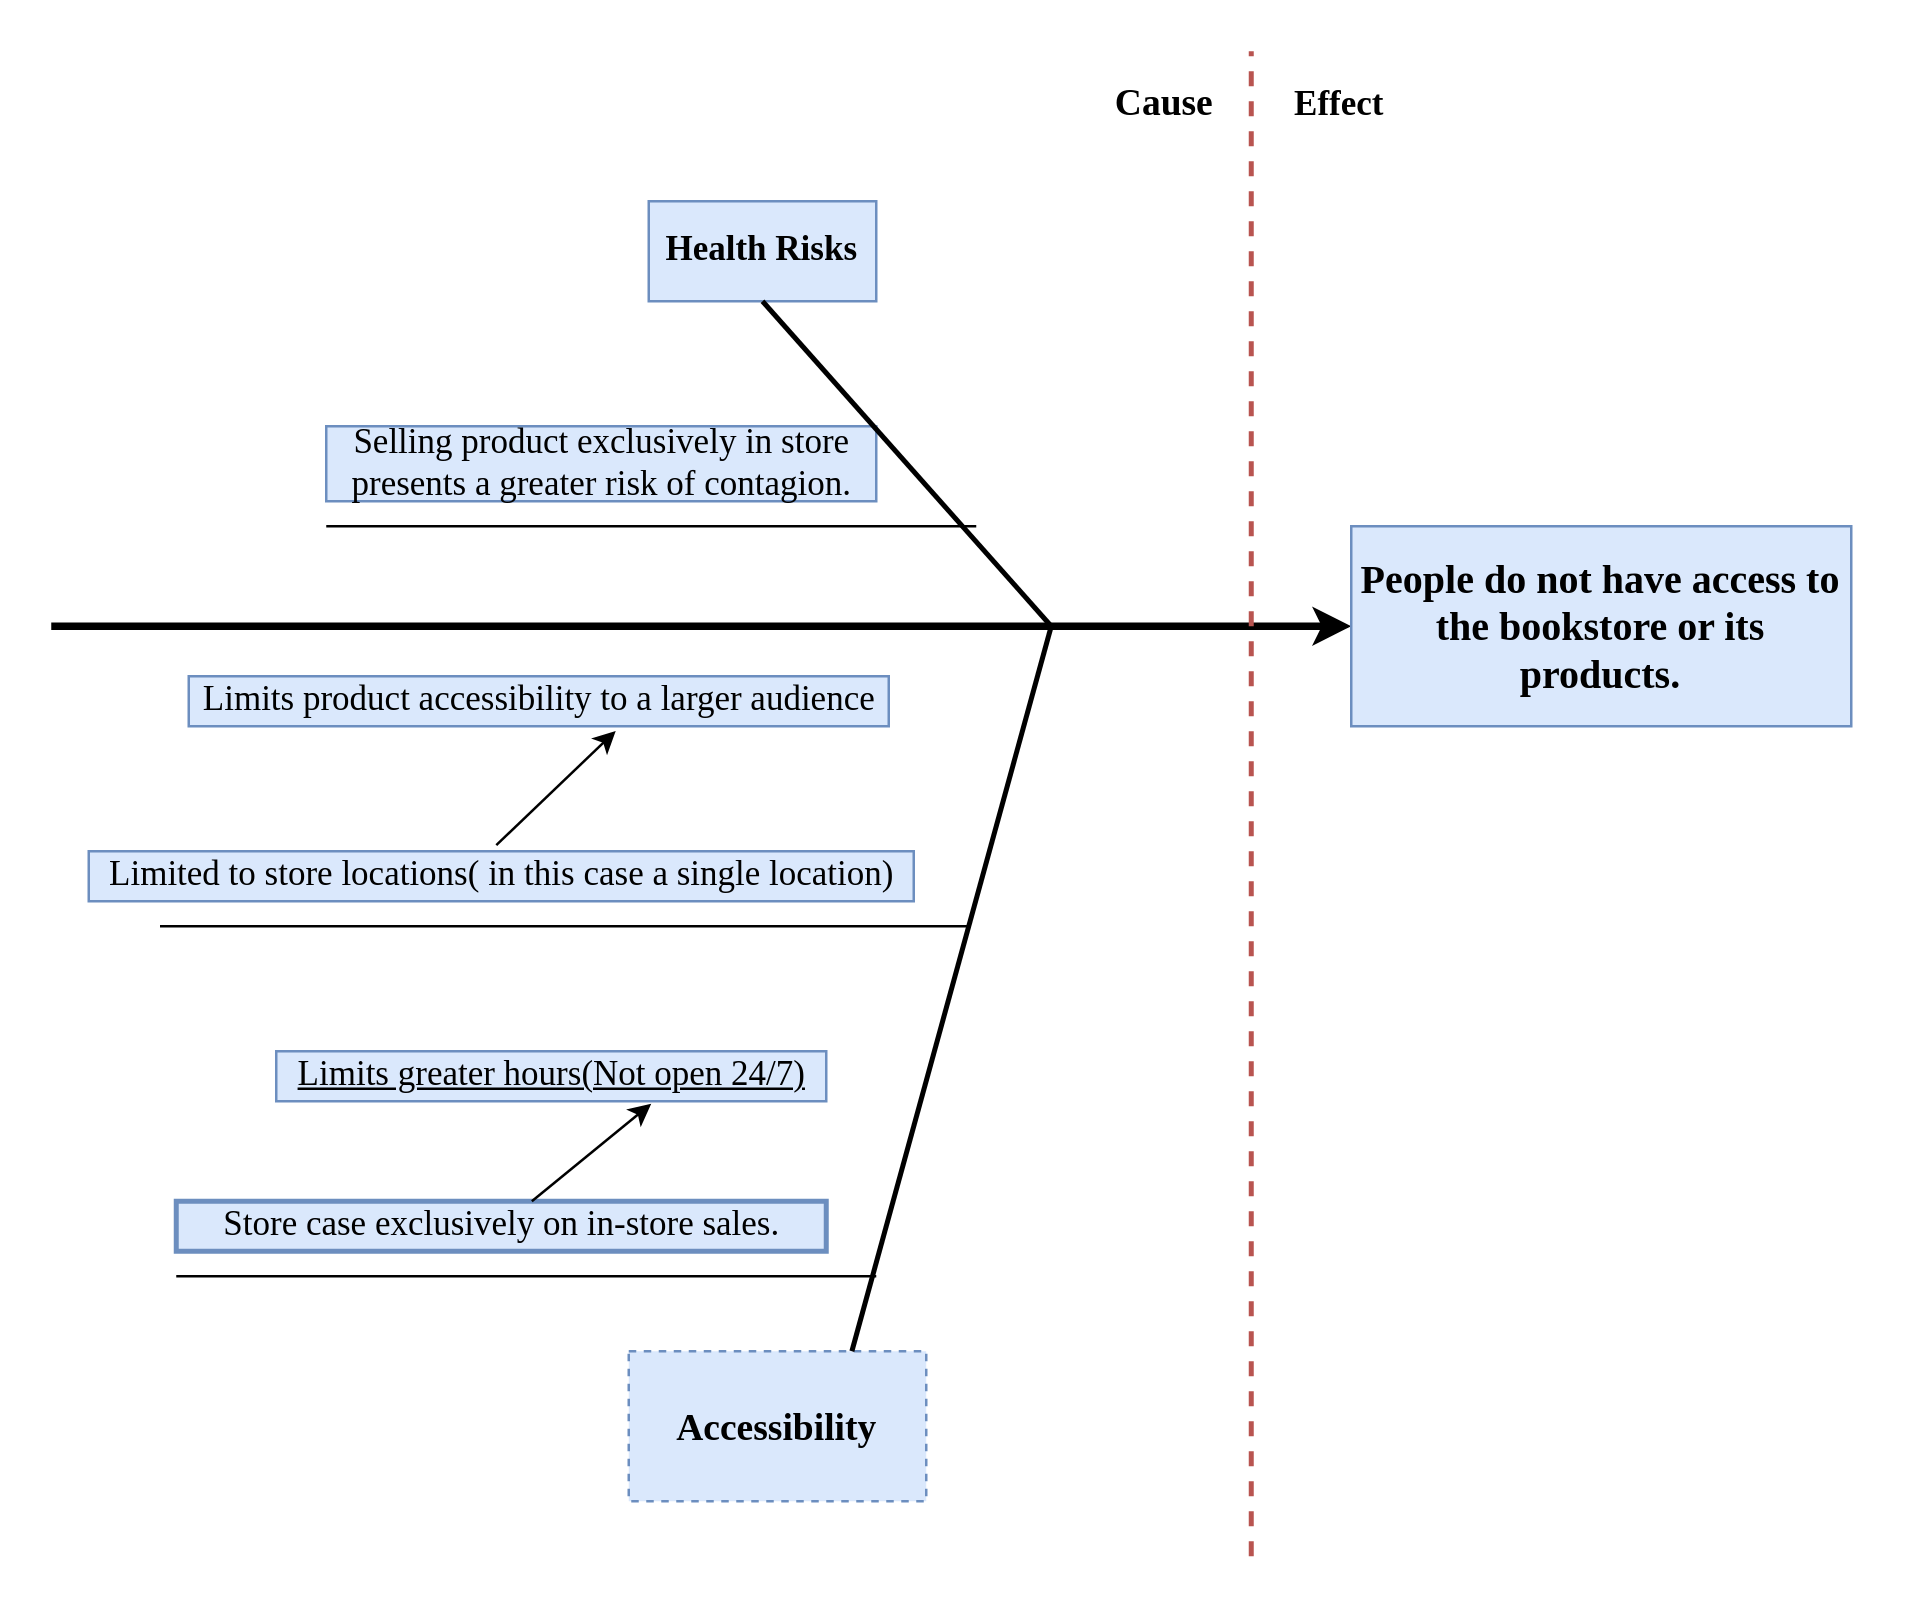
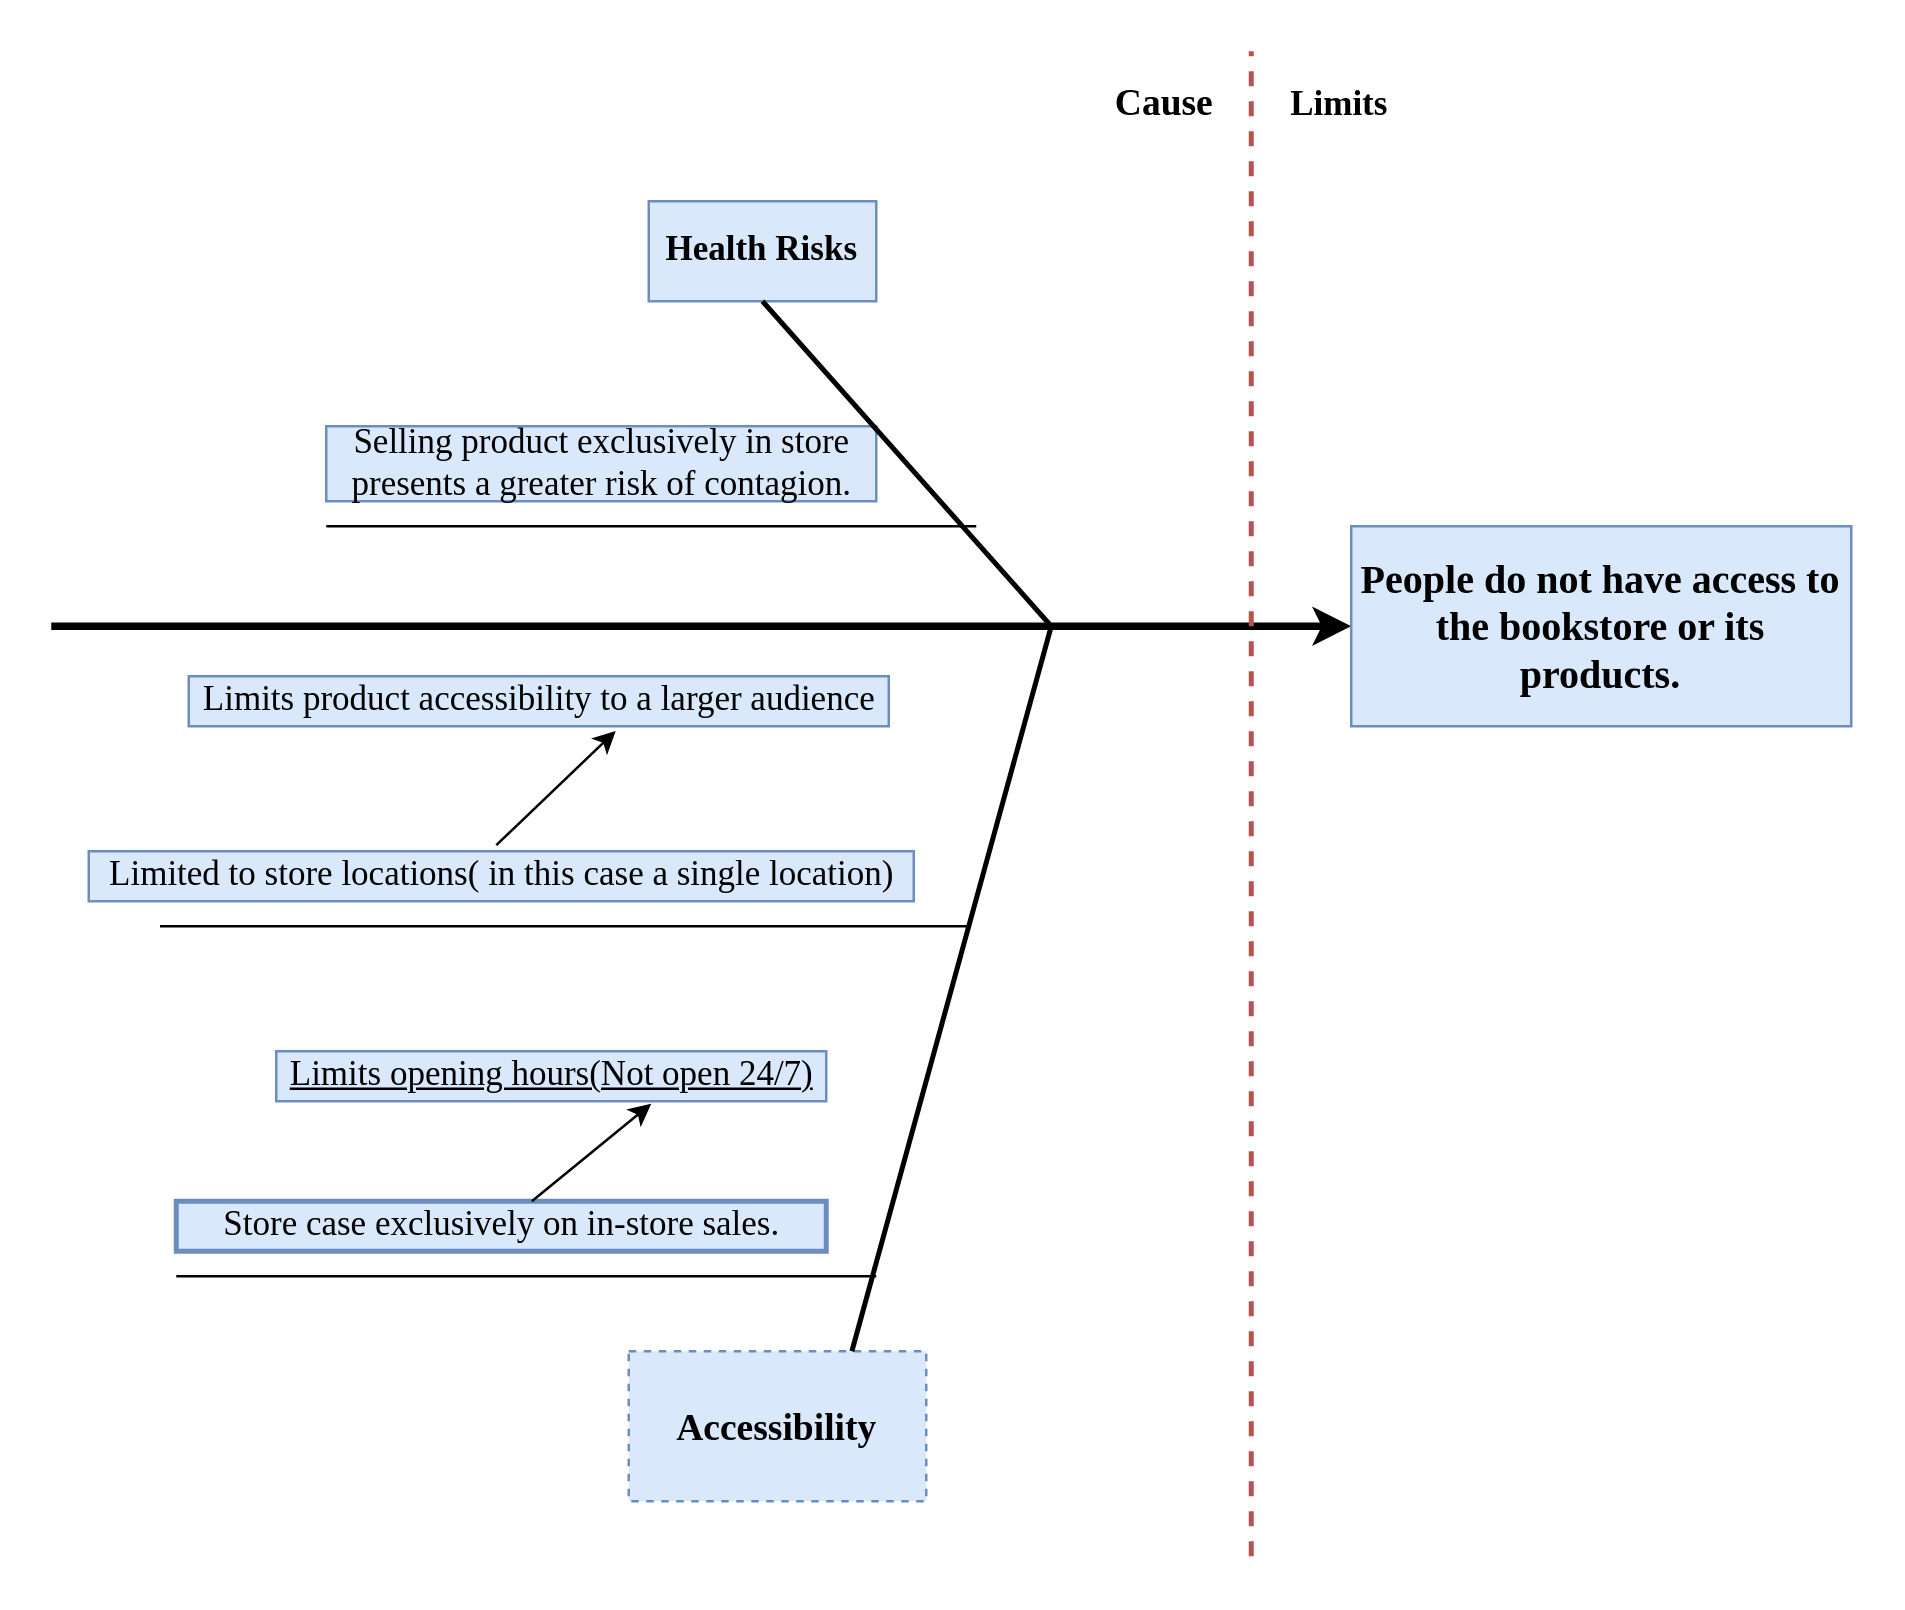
node "Effect": label "Effect" -> "Limits"
node "Limits greater hours(Not open 24/7)": label "Limits greater hours(Not open 24/7)" -> "Limits opening hours(Not open 24/7)"
